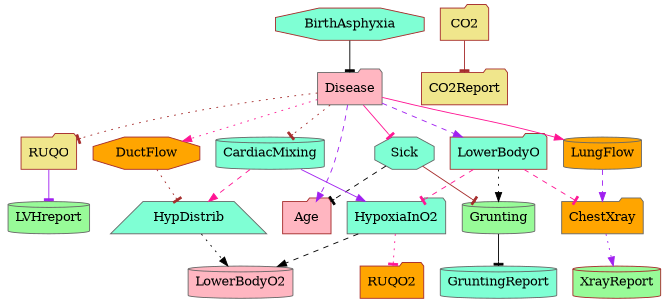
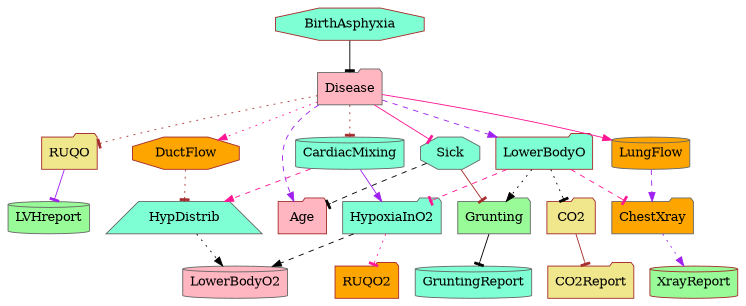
edge "LowerBodyO" -> "CO2": added
node "Grunting": shape cylinder -> folder
